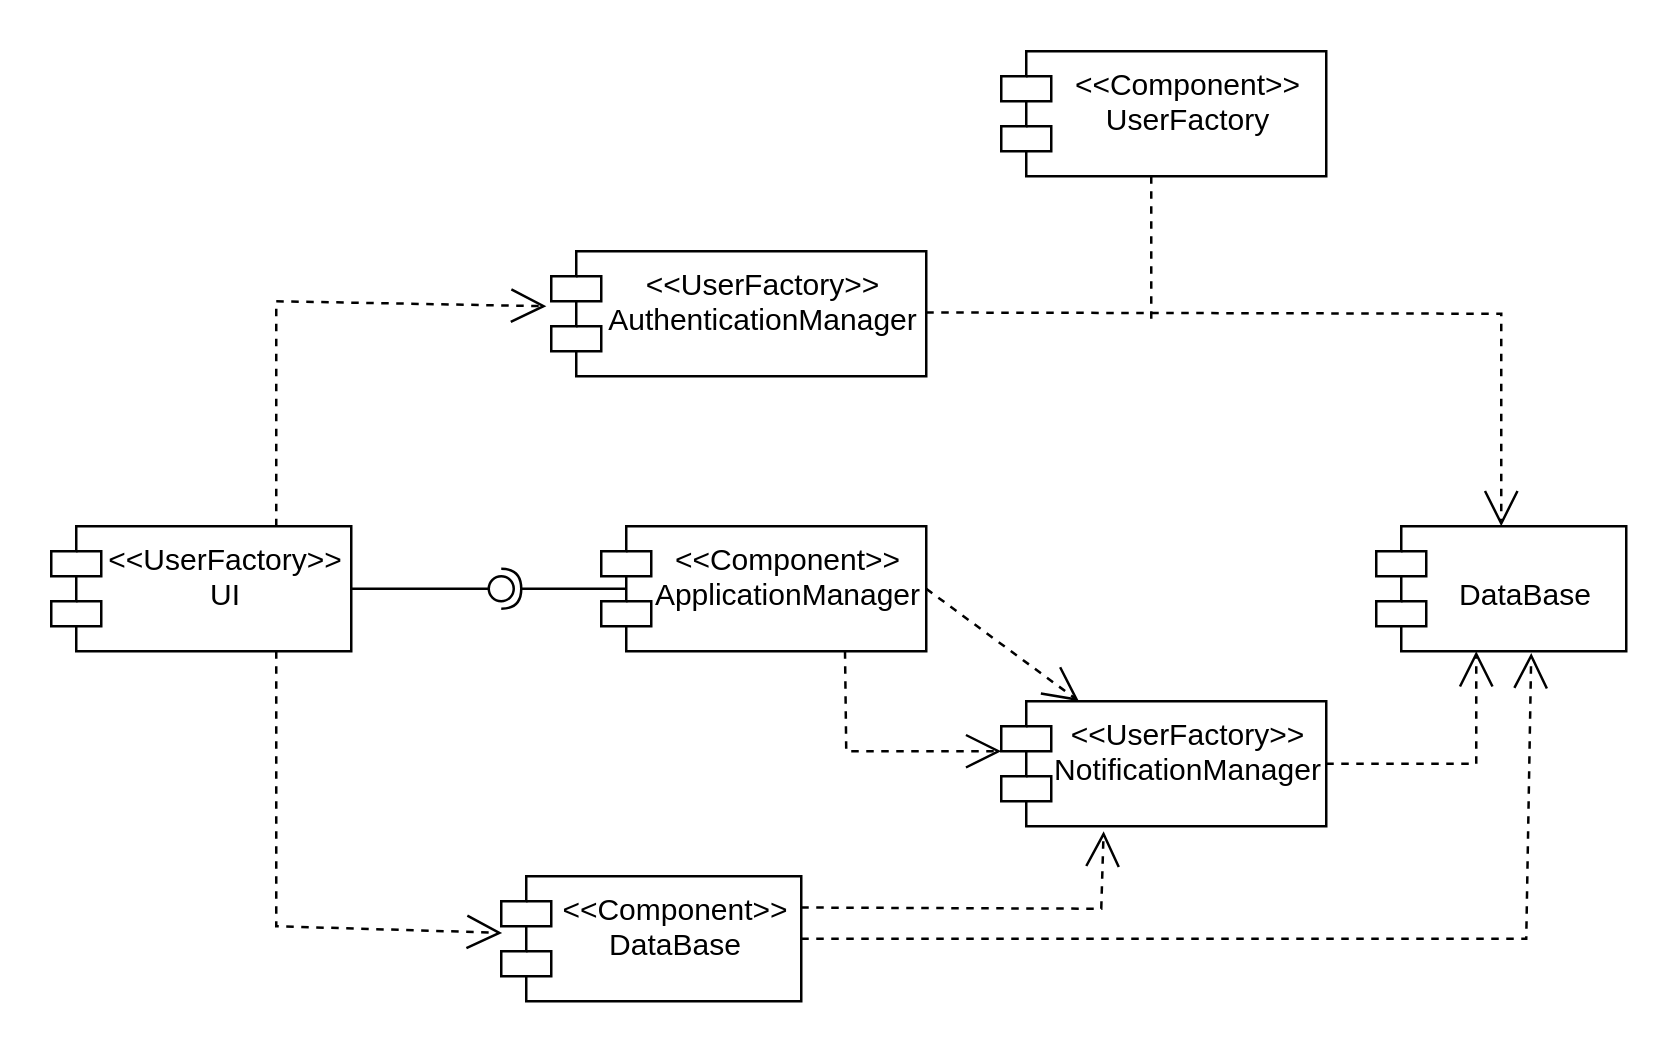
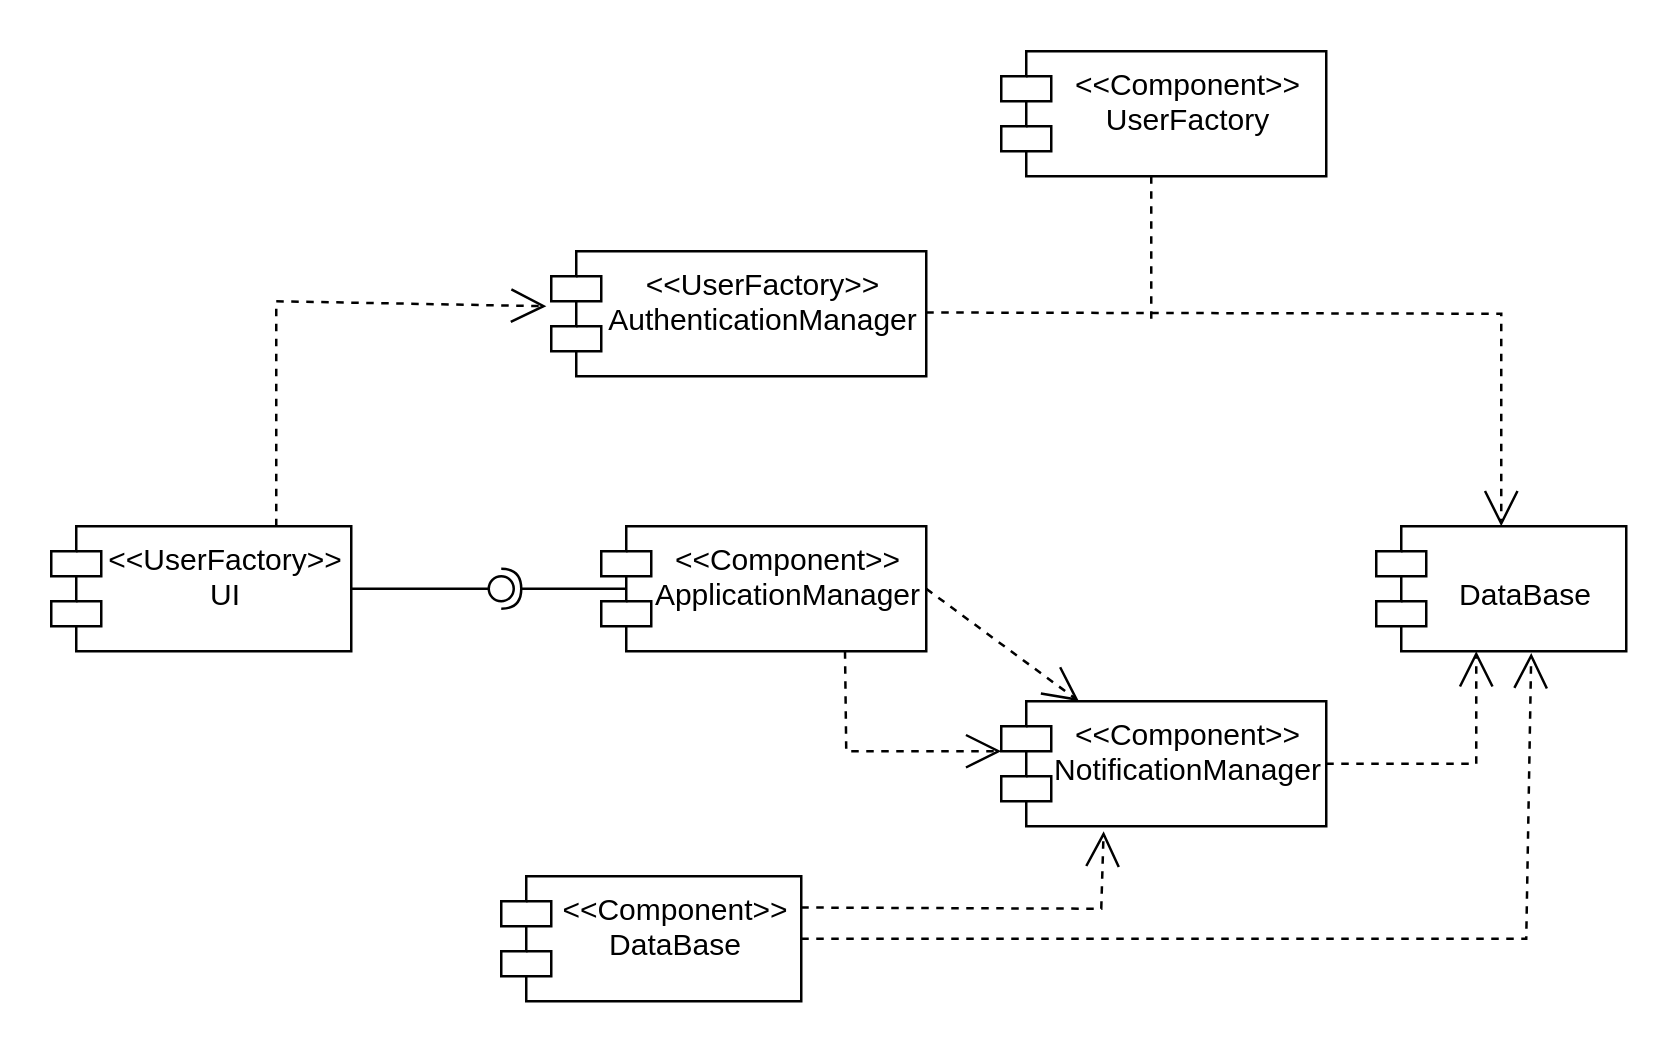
node "<<UserFactory>> NotificationManager": label "<<UserFactory>> NotificationManager" -> "<<Component>> NotificationManager"
edge "<<UserFactory>> UI" -> "<<Component>> DataBase": removed
